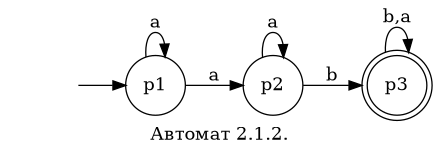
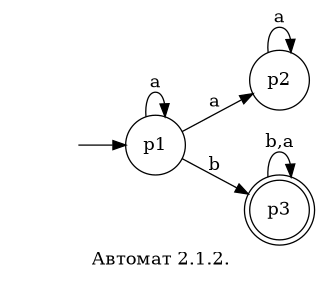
edge "p2" -> "p3": now "p1" -> "p3"
